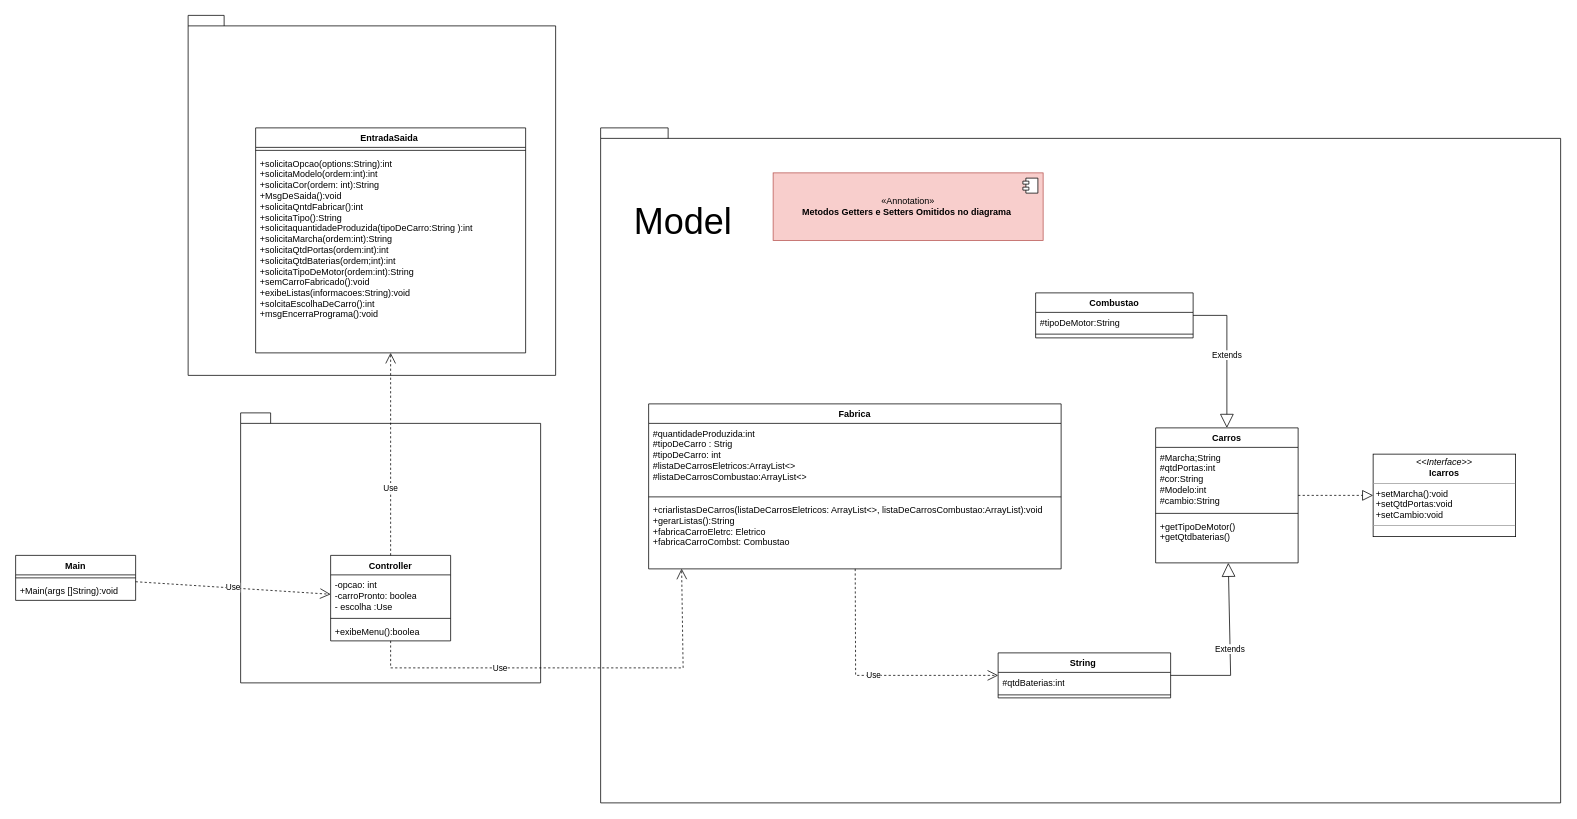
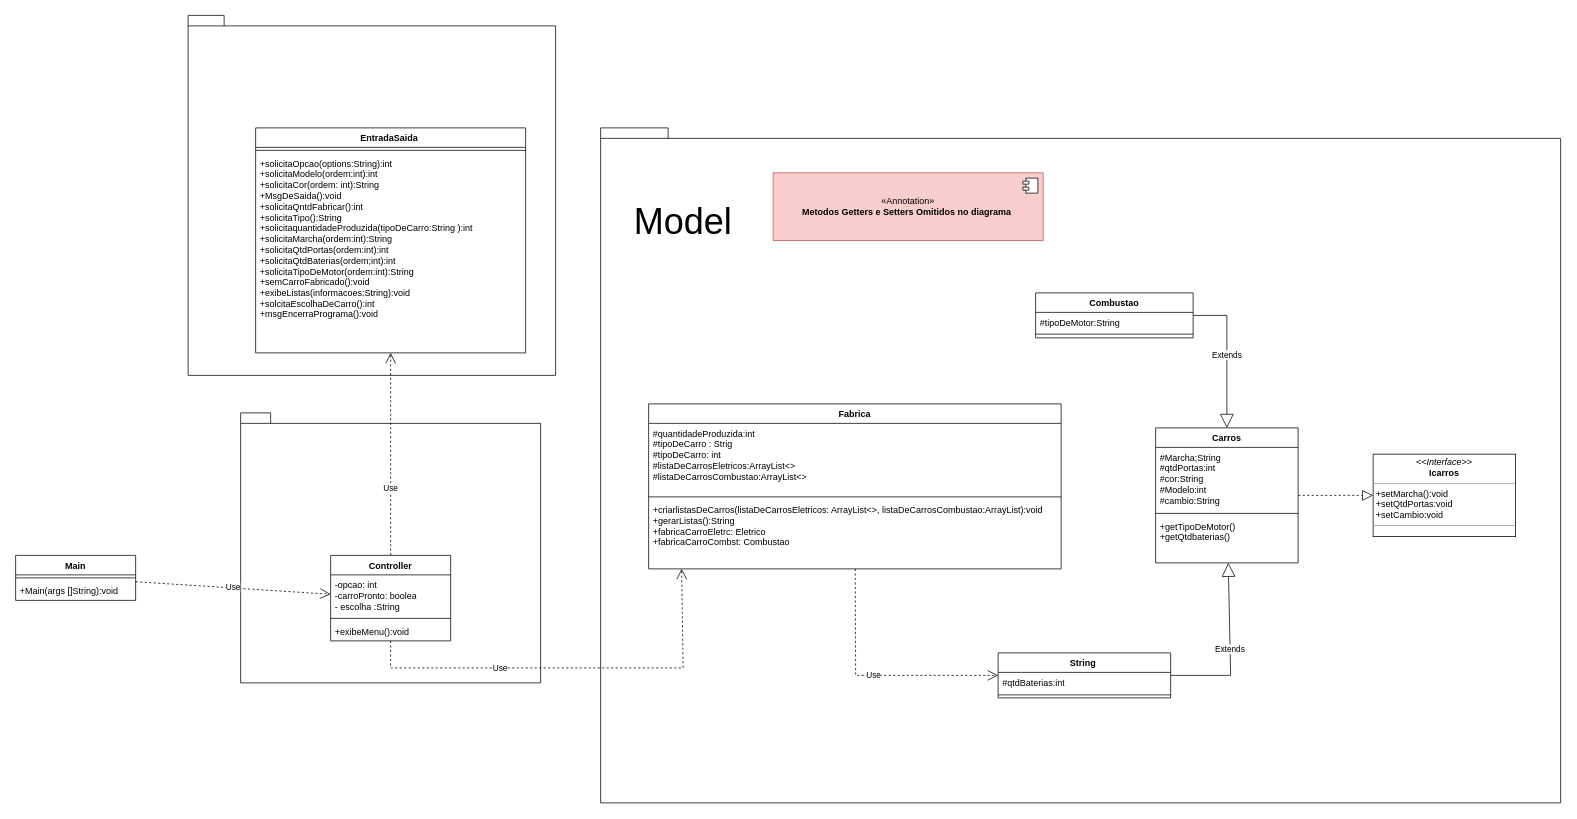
node "-opcao: int -carroPronto: boolea - escolha :Use": label "-opcao: int -carroPronto: boolea - escolha :Use" -> "-opcao: int -carroPronto: boolea - escolha :String"
node "+exibeMenu():boolea": label "+exibeMenu():boolea" -> "+exibeMenu():void"
